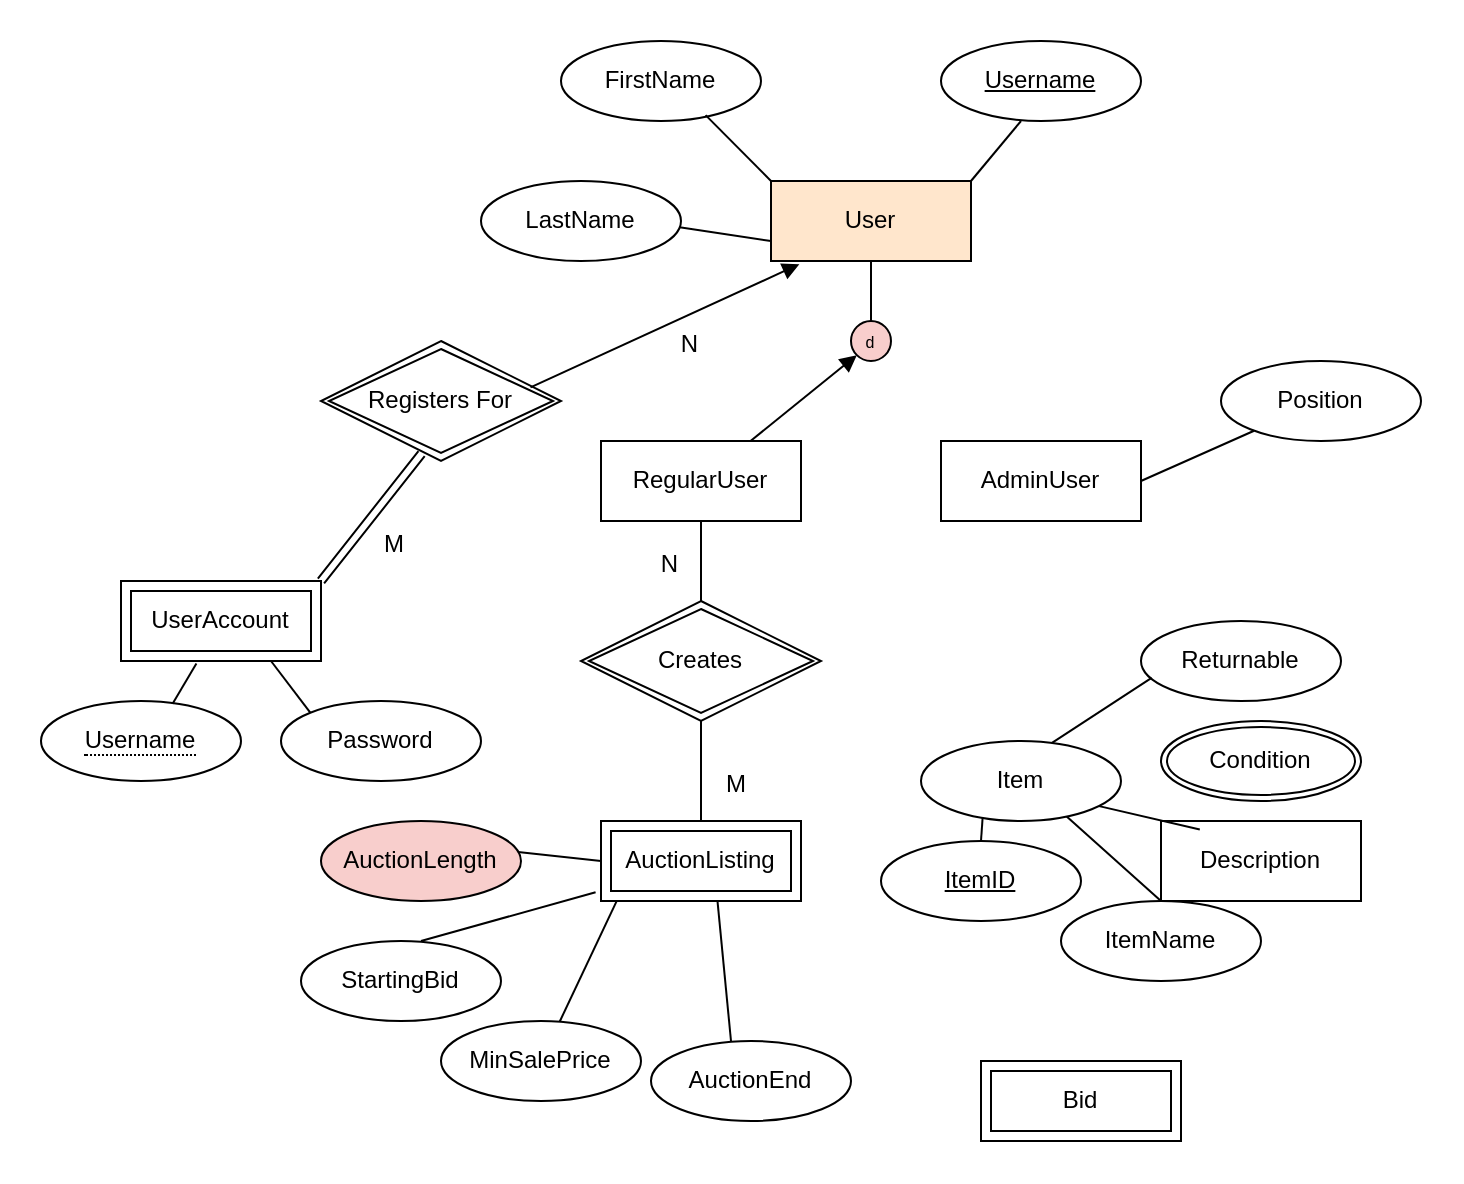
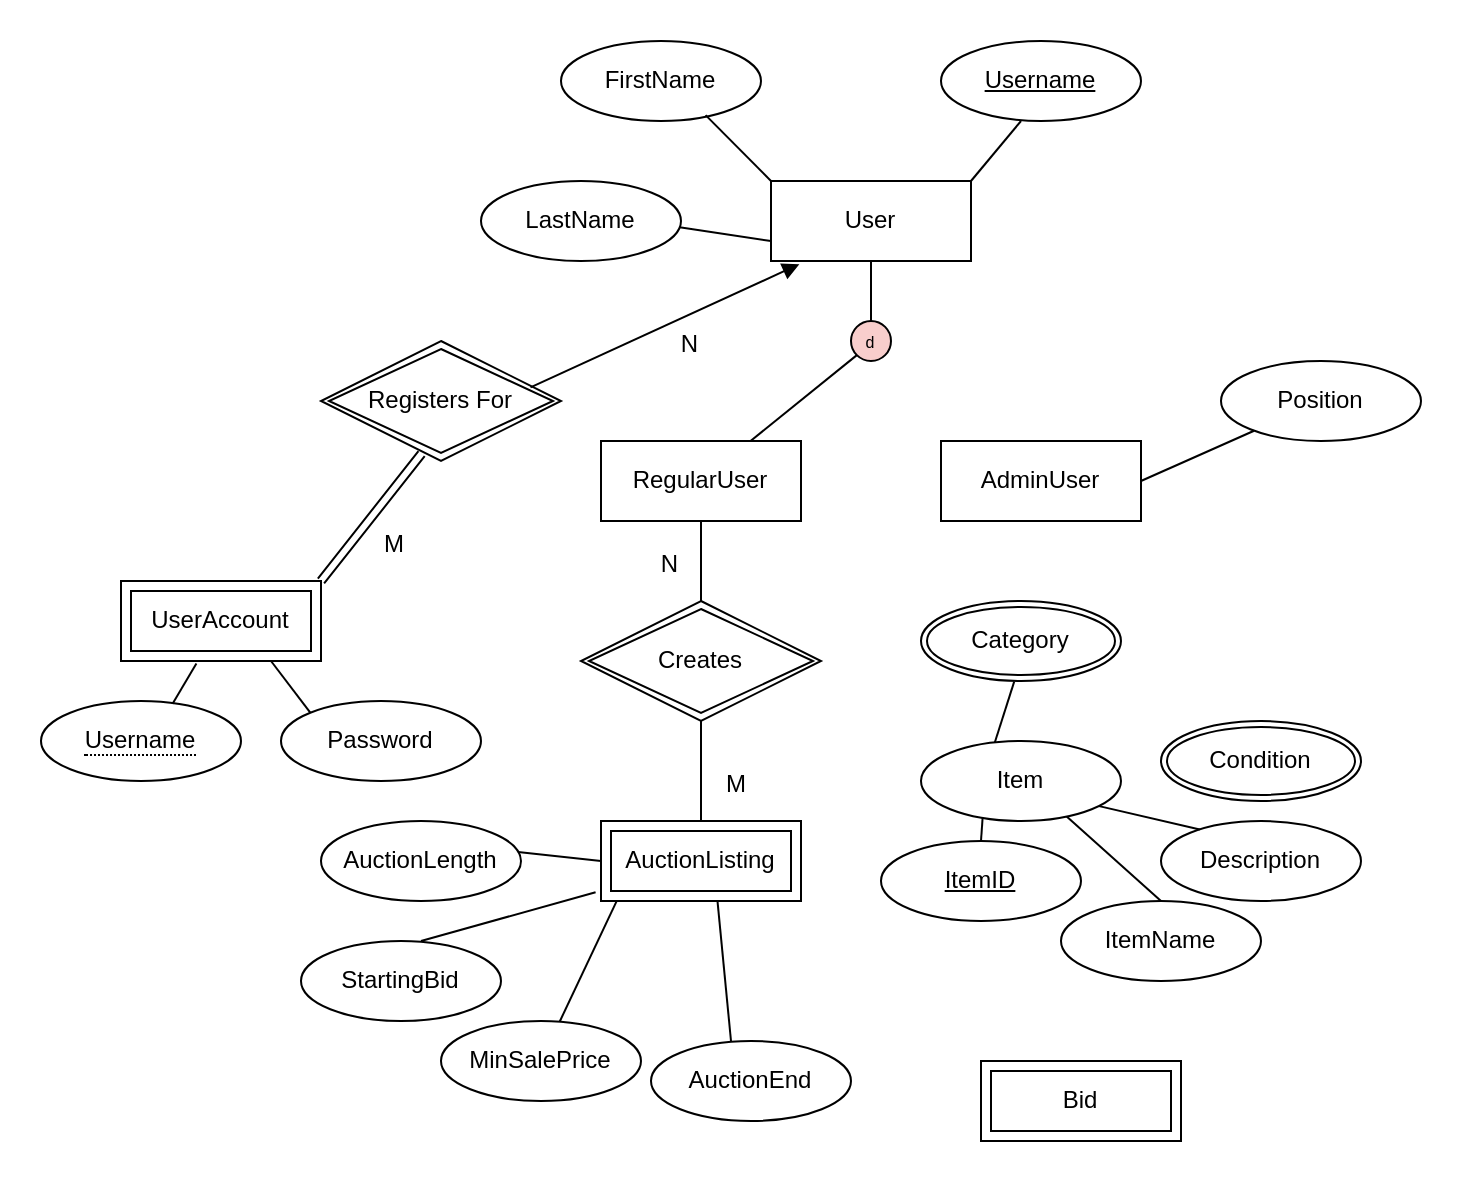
node "User": fillcolor #ffe6cc -> #ffffff
edge "RegularUser" -> "d": arrowhead block -> none
node "Category": added
node "Returnable": removed
edge "Returnable" -- "Item": removed
edge "Category" -- "Item": added
node "AuctionLength": fillcolor #f8cecc -> #ffffff
node "Description": shape rectangle -> ellipse
